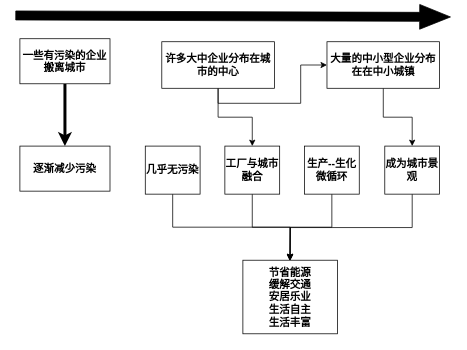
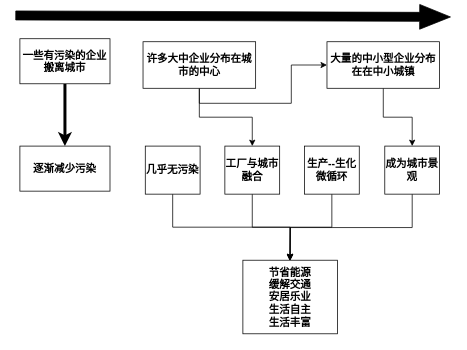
node "许多大中企业分布在城市的中心": moved (218, 65) -> (199, 65)
